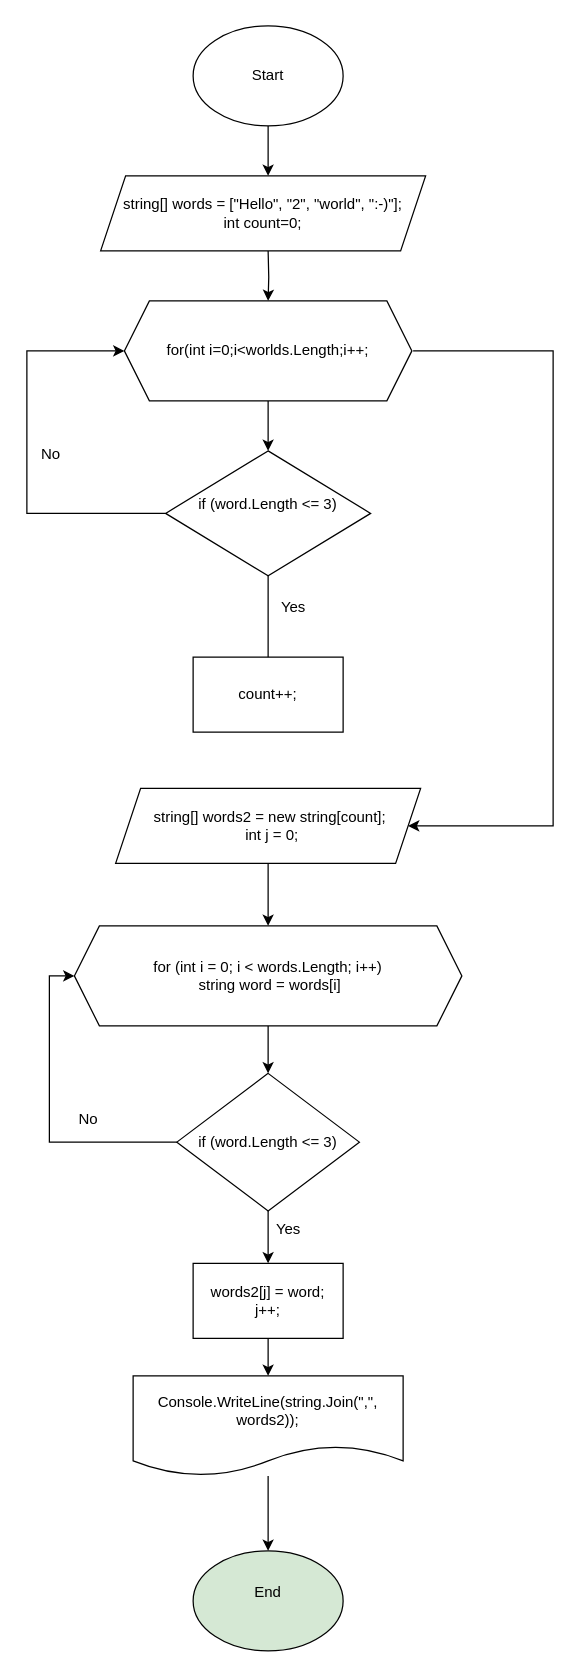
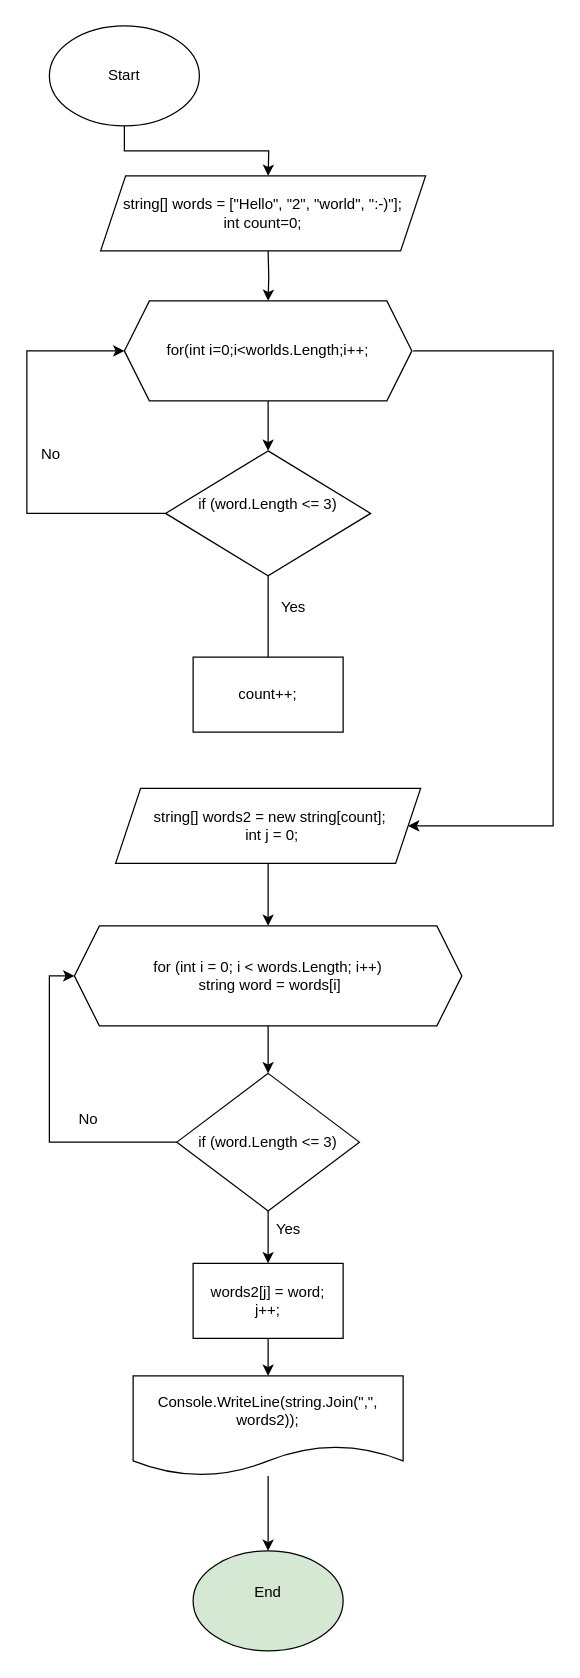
node "Start": moved (268, 76) -> (124, 76)
